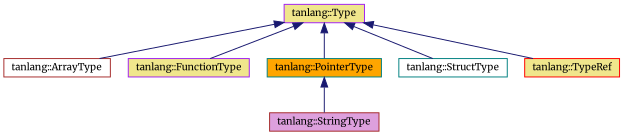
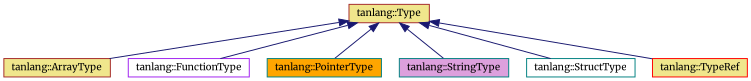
node "tanlang::Type": color purple -> brown
node "tanlang::ArrayType": fillcolor white -> khaki
node "tanlang::FunctionType": fillcolor khaki -> white
edge "tanlang::StringType" -> "tanlang::PointerType": now "tanlang::StringType" -> "tanlang::Type"
node "tanlang::StringType": color brown -> teal
